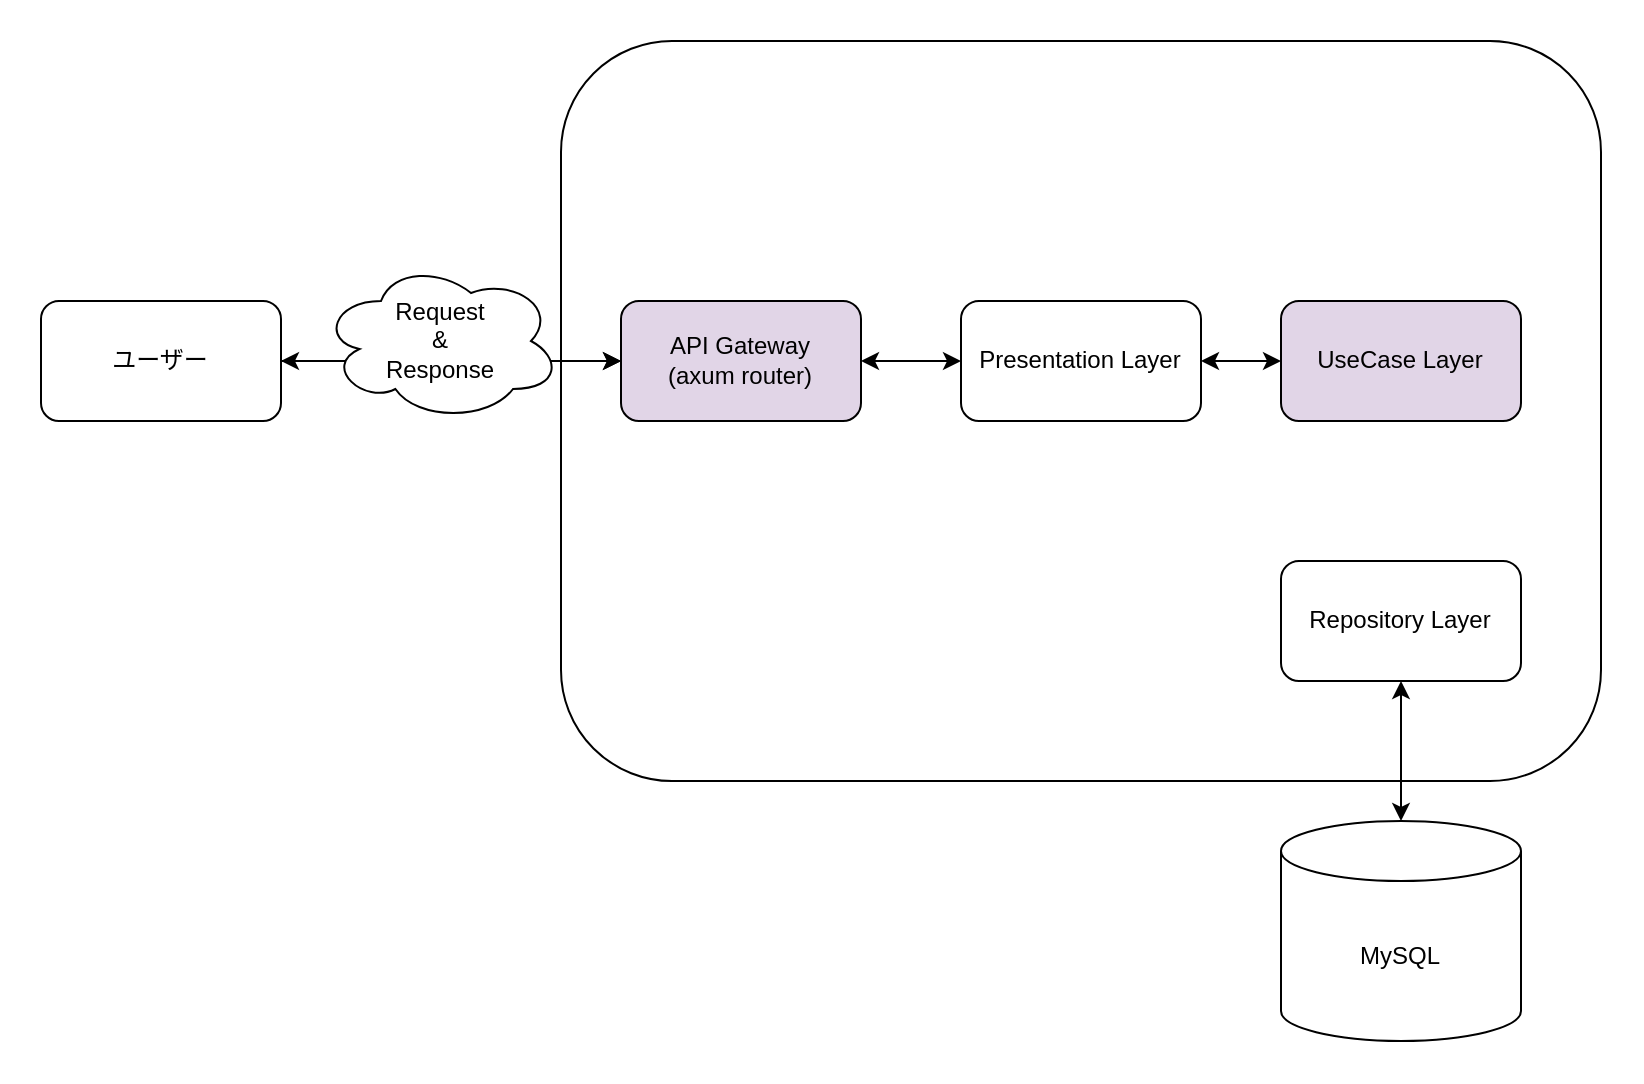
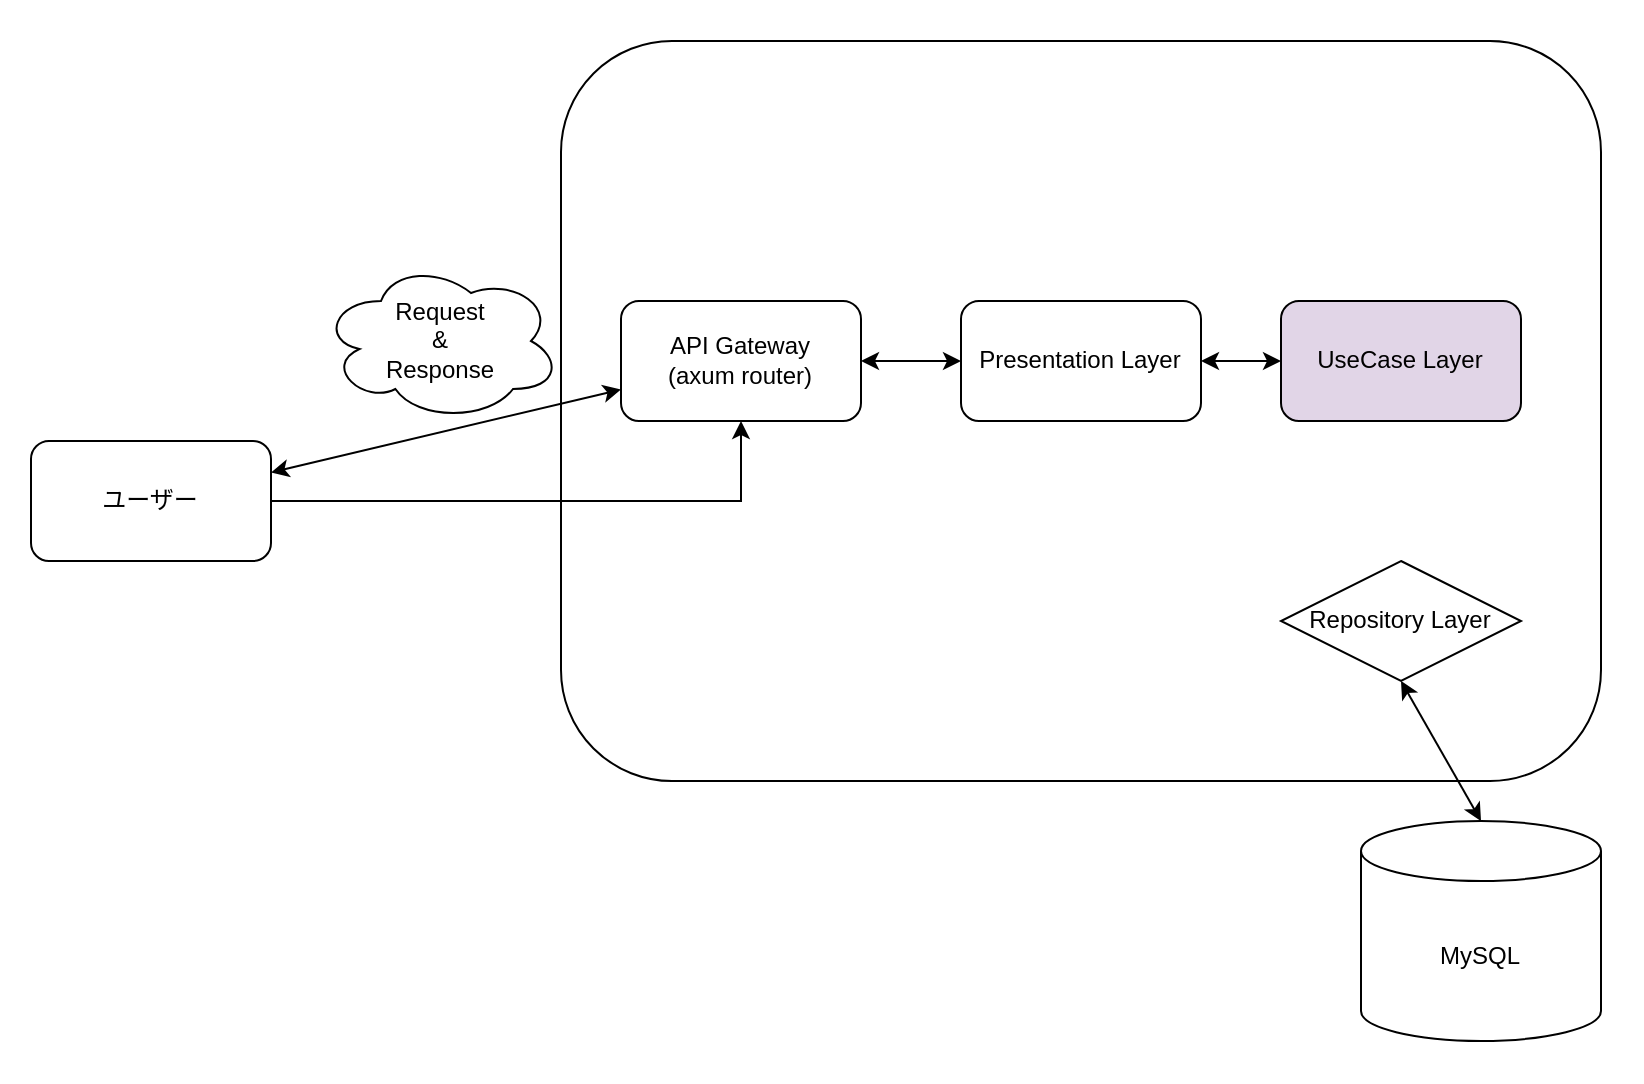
node "ユーザー": moved (161, 361) -> (151, 501)
node "API Gateway (axum router)": fillcolor #e1d5e7 -> #ffffff
node "Repository Layer": shape rounded rectangle -> diamond
node "MySQL": moved (1401, 931) -> (1481, 931)
